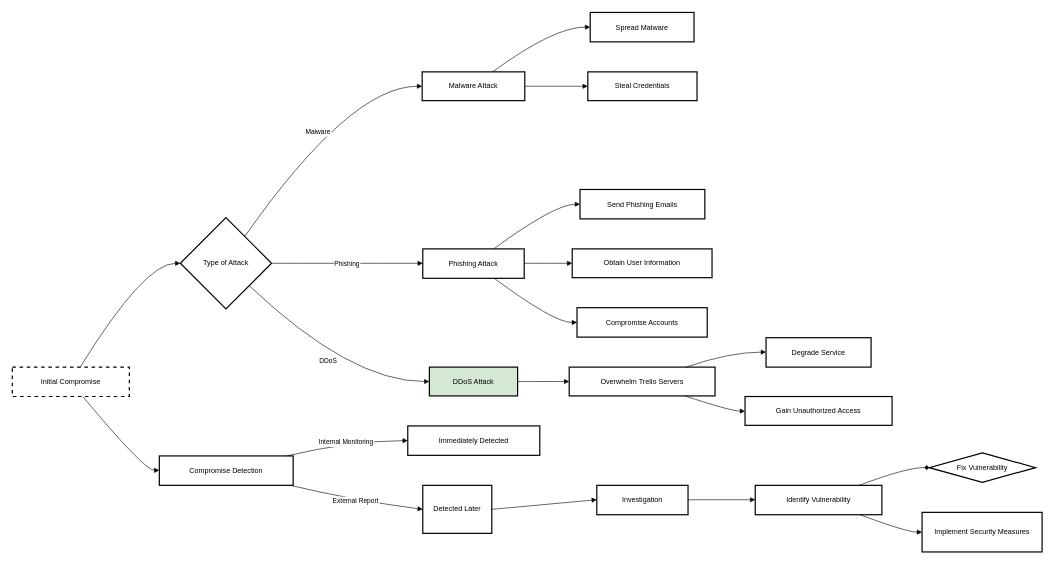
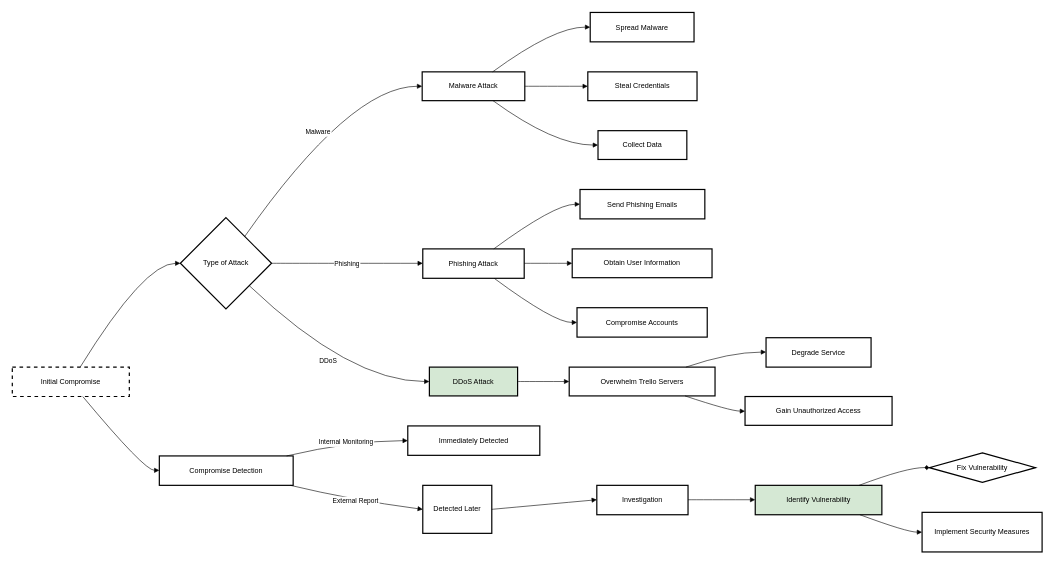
edge "Malware Attack" -> "Collect Data": added
node "Collect Data": added
node "Identify Vulnerability": fillcolor #ffffff -> #d5e8d4
